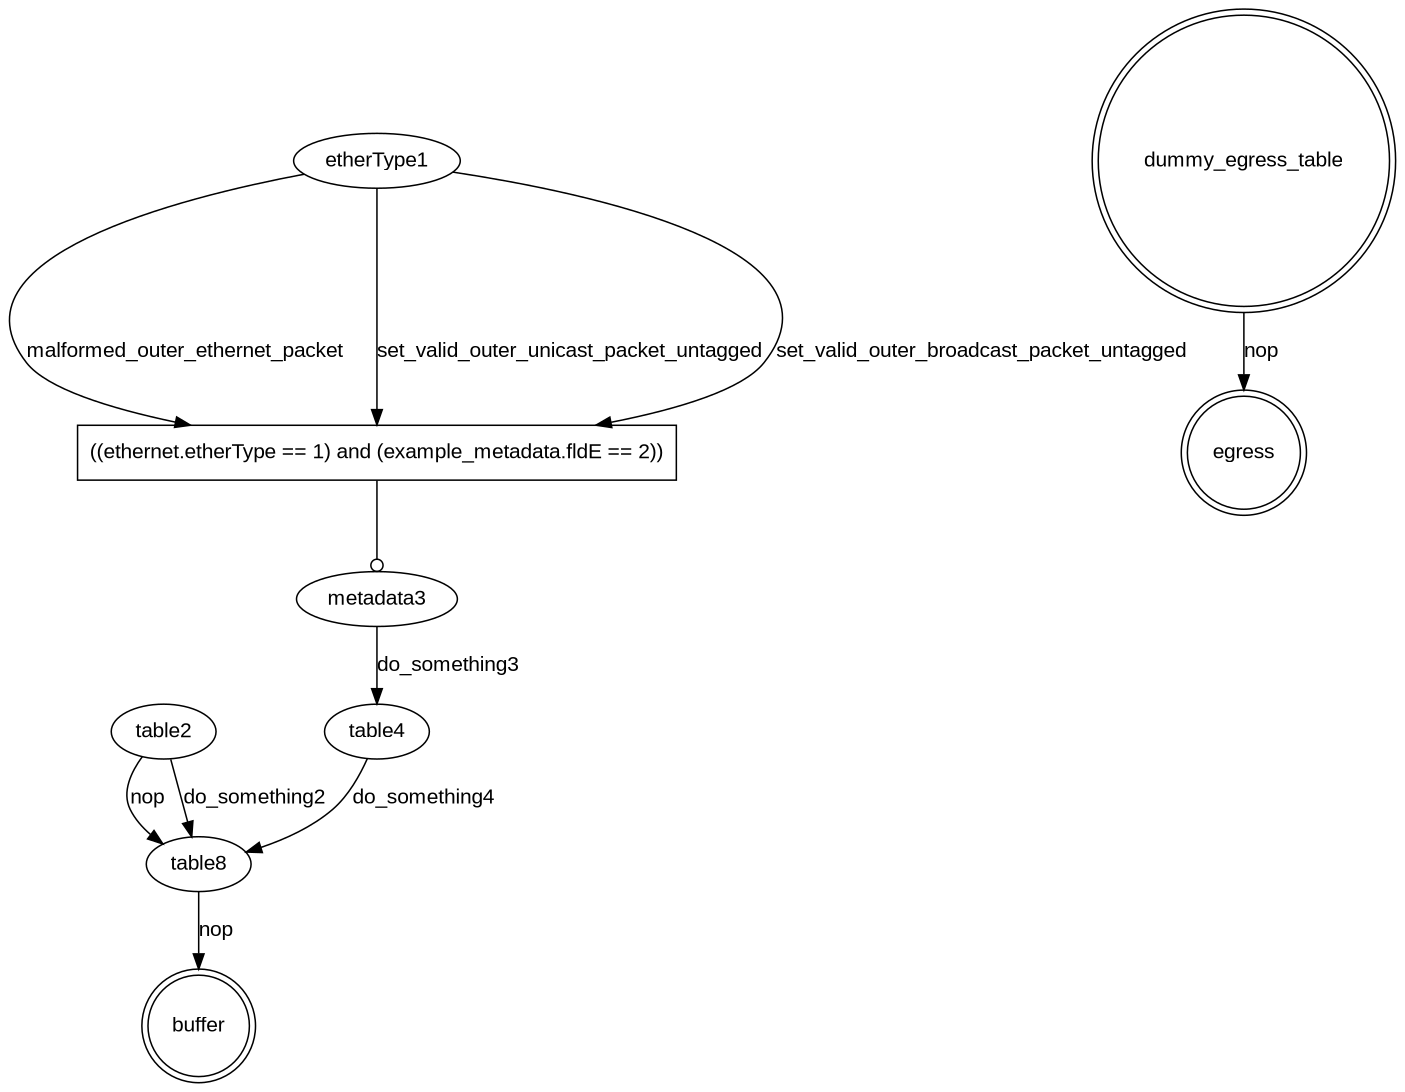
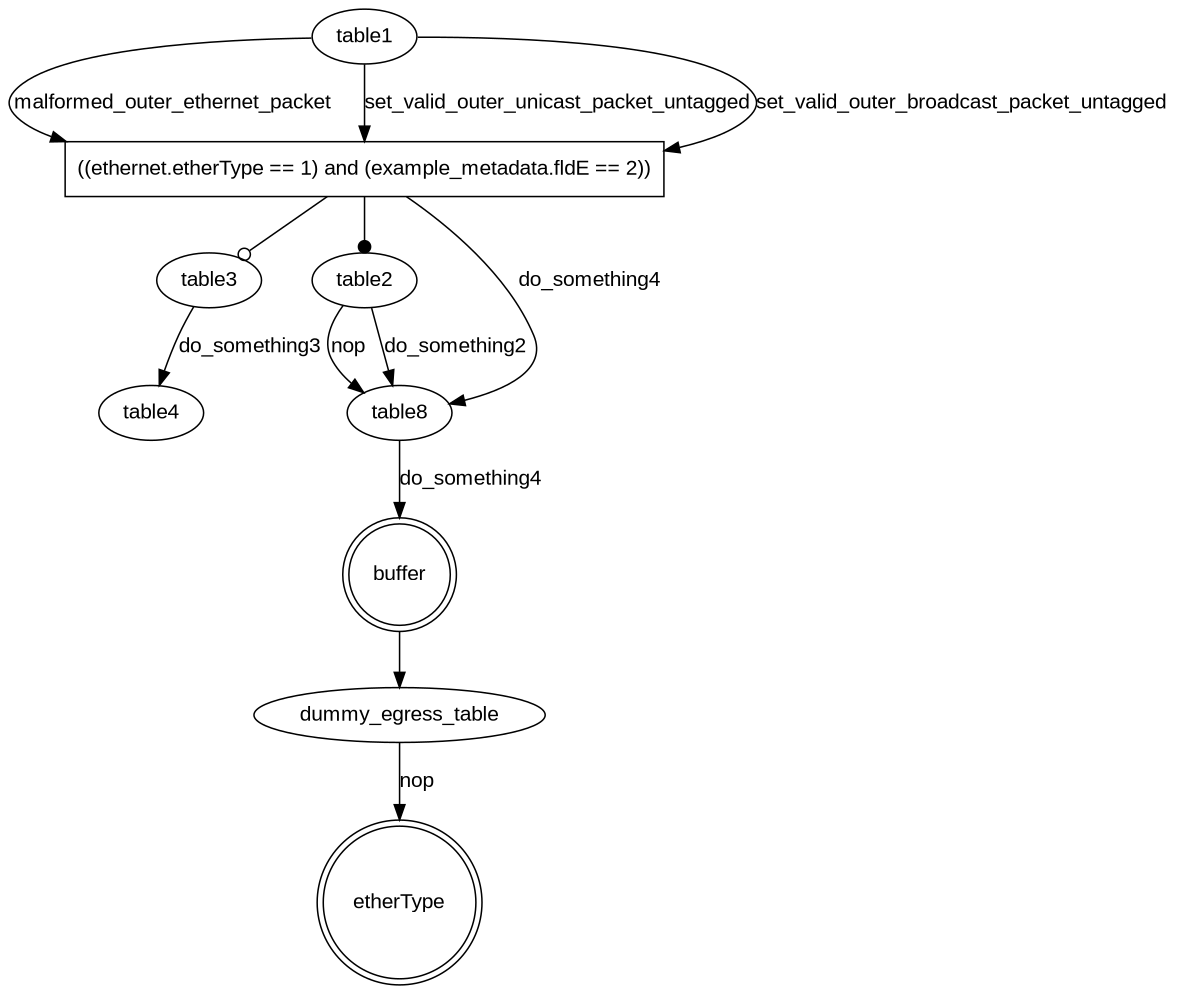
node "etherType1": label "etherType1" -> "table1"
node "dummy_egress_table": shape doublecircle -> ellipse
edge "((ethernet.etherType == 1) and (example_metadata.fldE == 2))" -> "table2": added
node "egress": label "egress" -> "etherType"
node "metadata3": label "metadata3" -> "table3"
edge "buffer" -> "dummy_egress_table": added
edge "table4" -> "table8": now "((ethernet.etherType == 1) and (example_metadata.fldE == 2))" -> "table8"
edge "table8" -> "buffer": label "nop" -> "do_something4"
